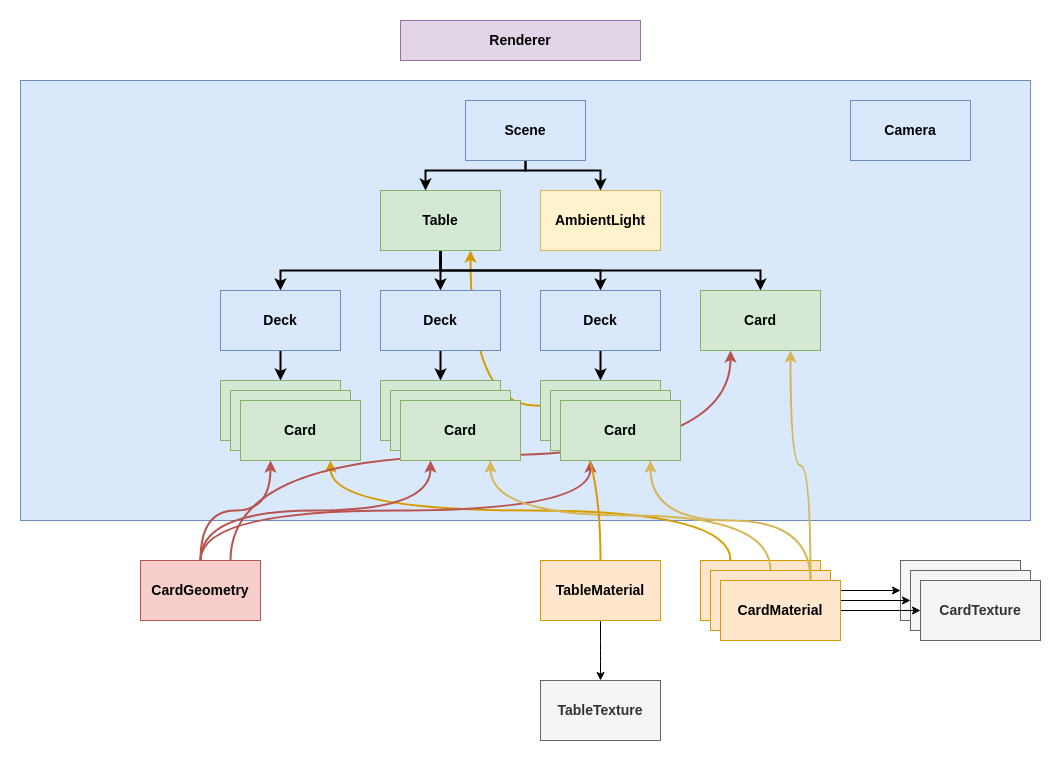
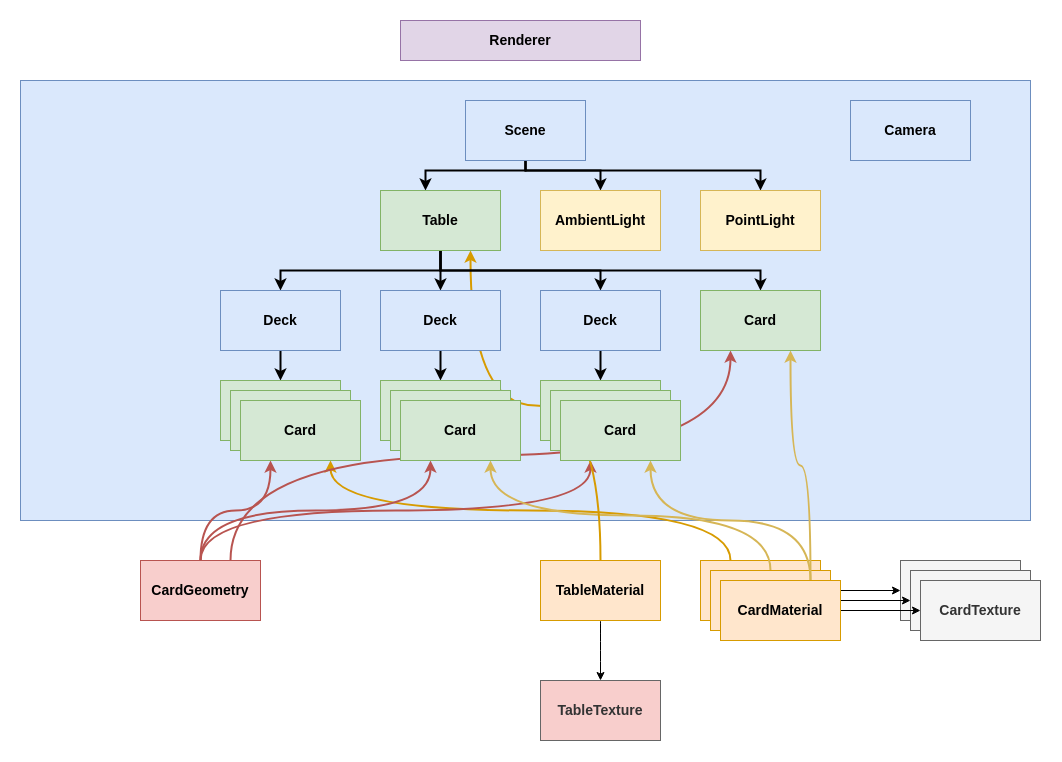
edge "Scene" -> "PointLight": added
node "PointLight": added
node "TableTexture": fillcolor #f5f5f5 -> #f8cecc
